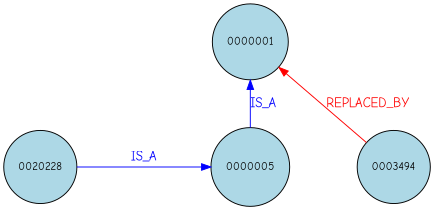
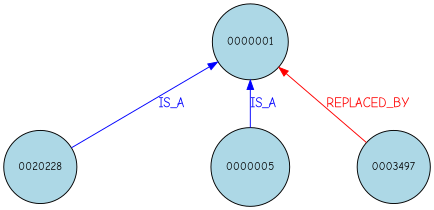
edge "0020228" -> "0000005": now "0020228" -> "0000001"
node "0003494": label "0003494" -> "0003497"
